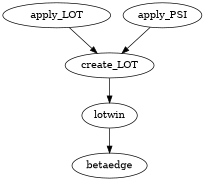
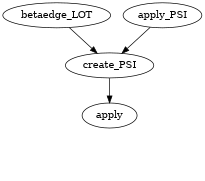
node "apply_LOT": label "apply_LOT" -> "betaedge_LOT"
node "create_LOT": label "create_LOT" -> "create_PSI"
node "lotwin": label "lotwin" -> "apply"
node "betaedge": removed
